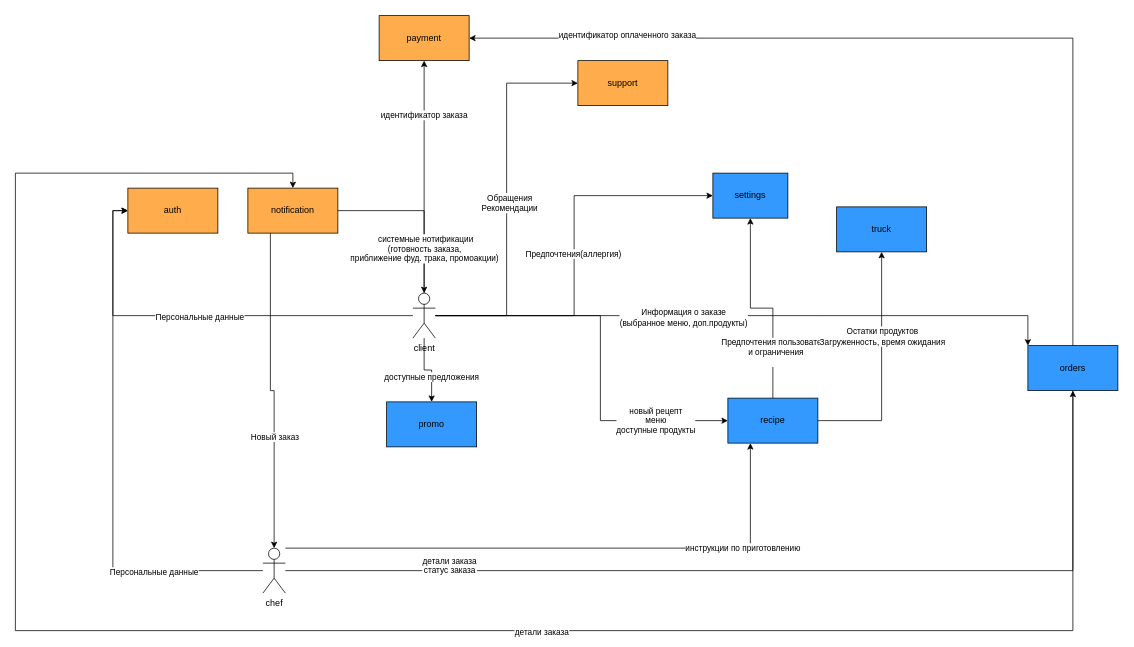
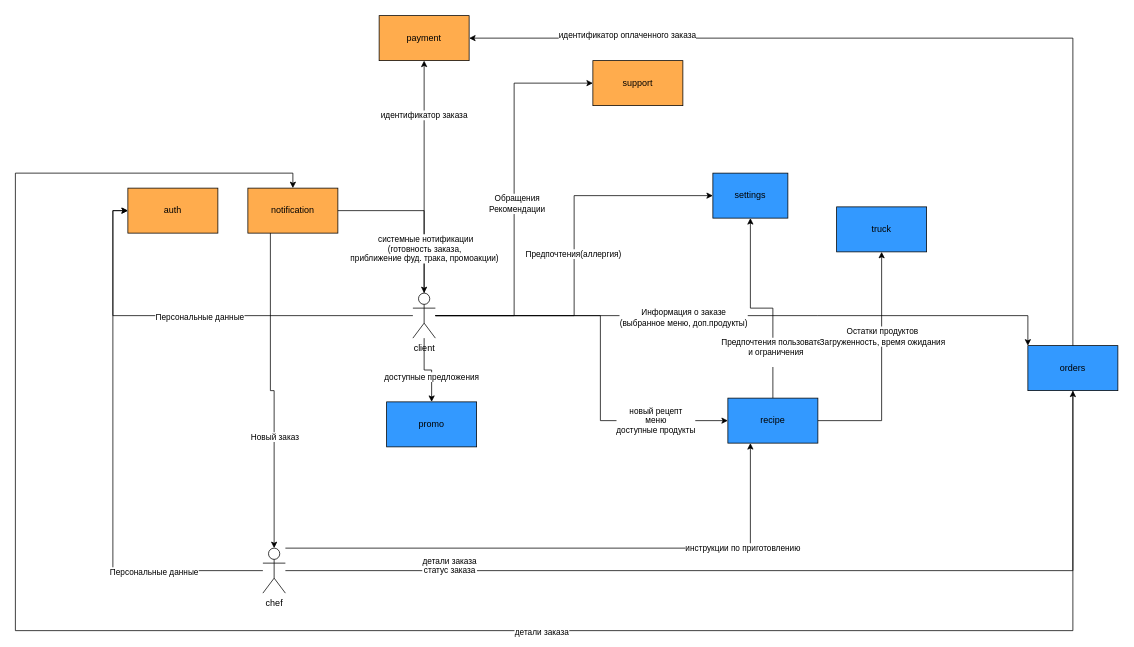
node "support": moved (623, 83) -> (638, 83)
